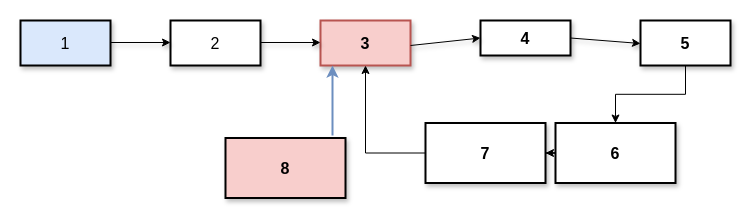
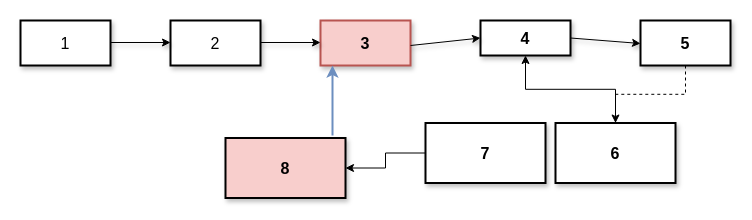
node "1": fillcolor #dae8fc -> #ffffff
edge "5" -> "6": style solid -> dashed
edge "7" -> "3": now "7" -> "8"
edge "6" -> "7": now "6" -> "4"
